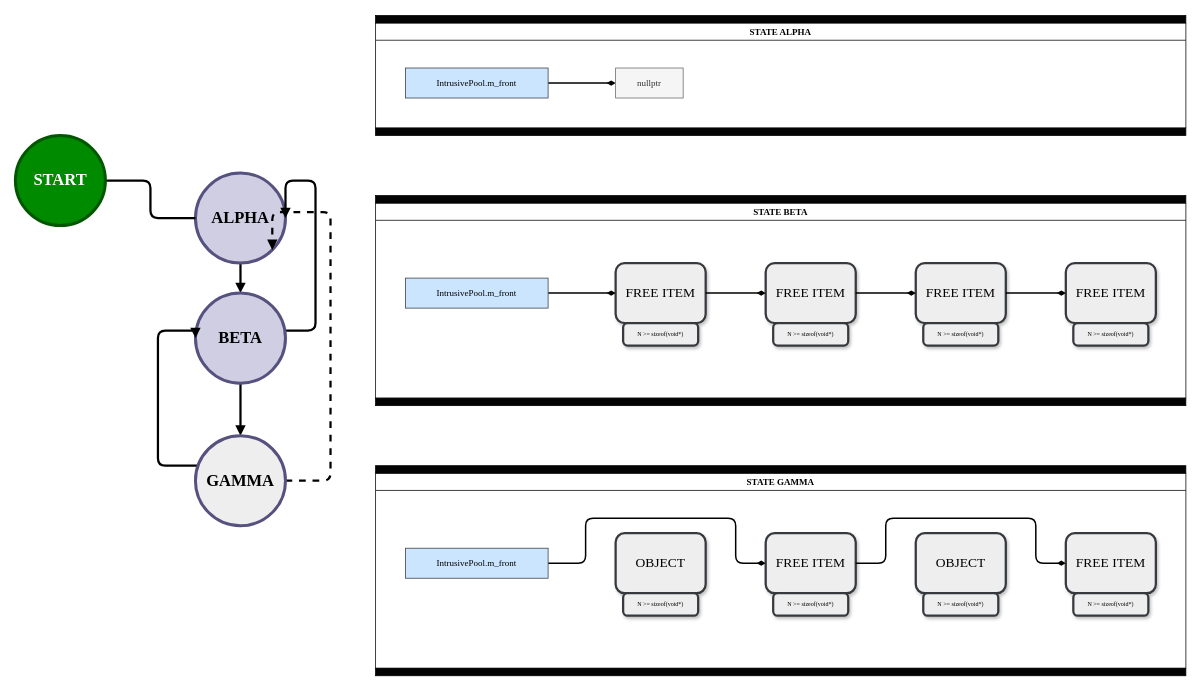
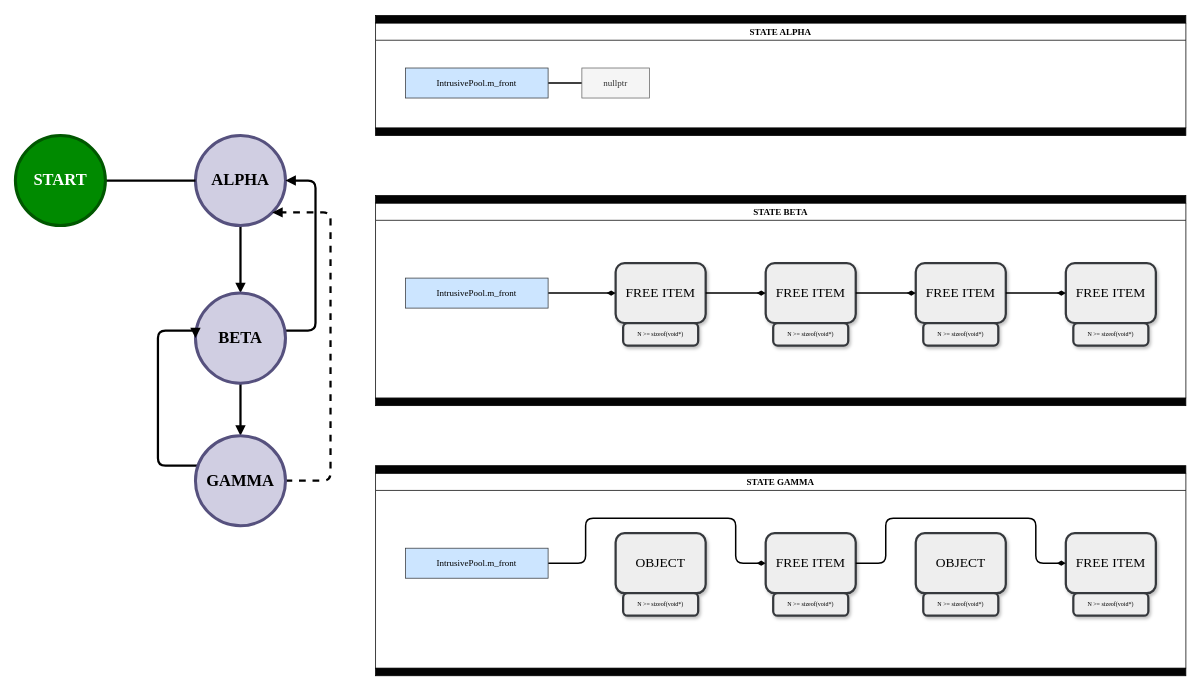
node "nullptr": moved (649, 83) -> (615, 83)
node "ALPHA": moved (240, 218) -> (240, 180)
node "GAMMA": fillcolor #eeeeee -> #d0cee2
